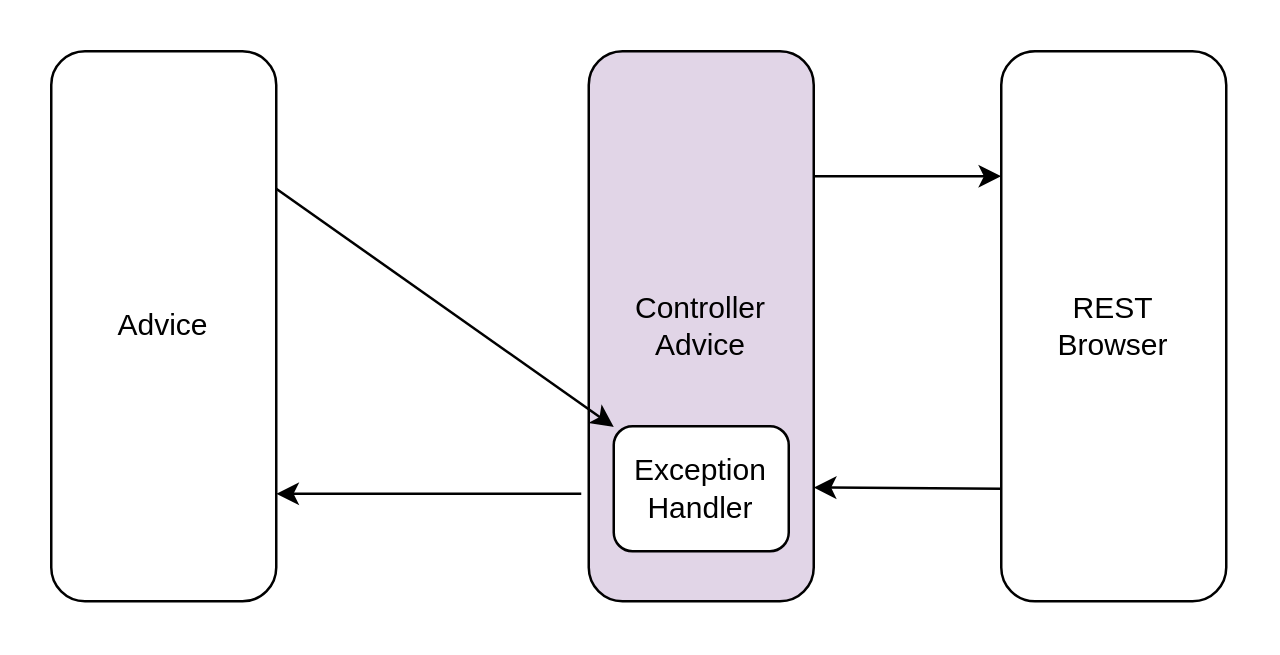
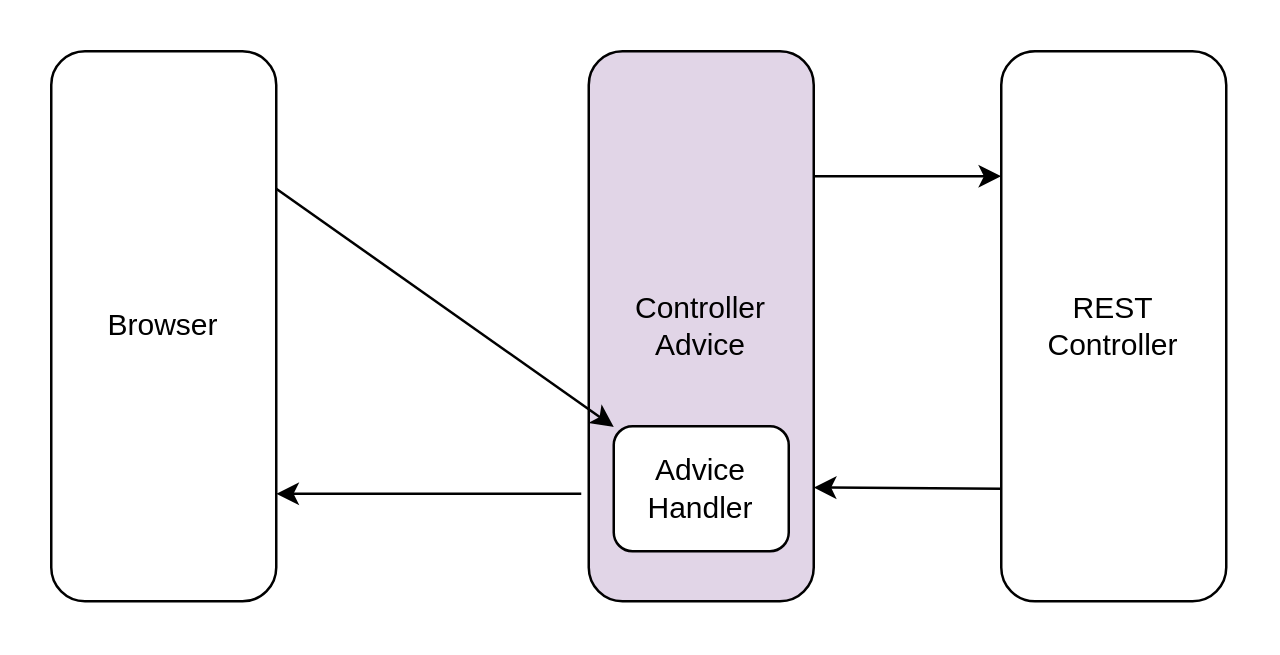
node "Advice": label "Advice" -> "Browser"
node "REST Browser": label "REST Browser" -> "REST Controller"
node "Exception Handler": label "Exception Handler" -> "Advice Handler"
